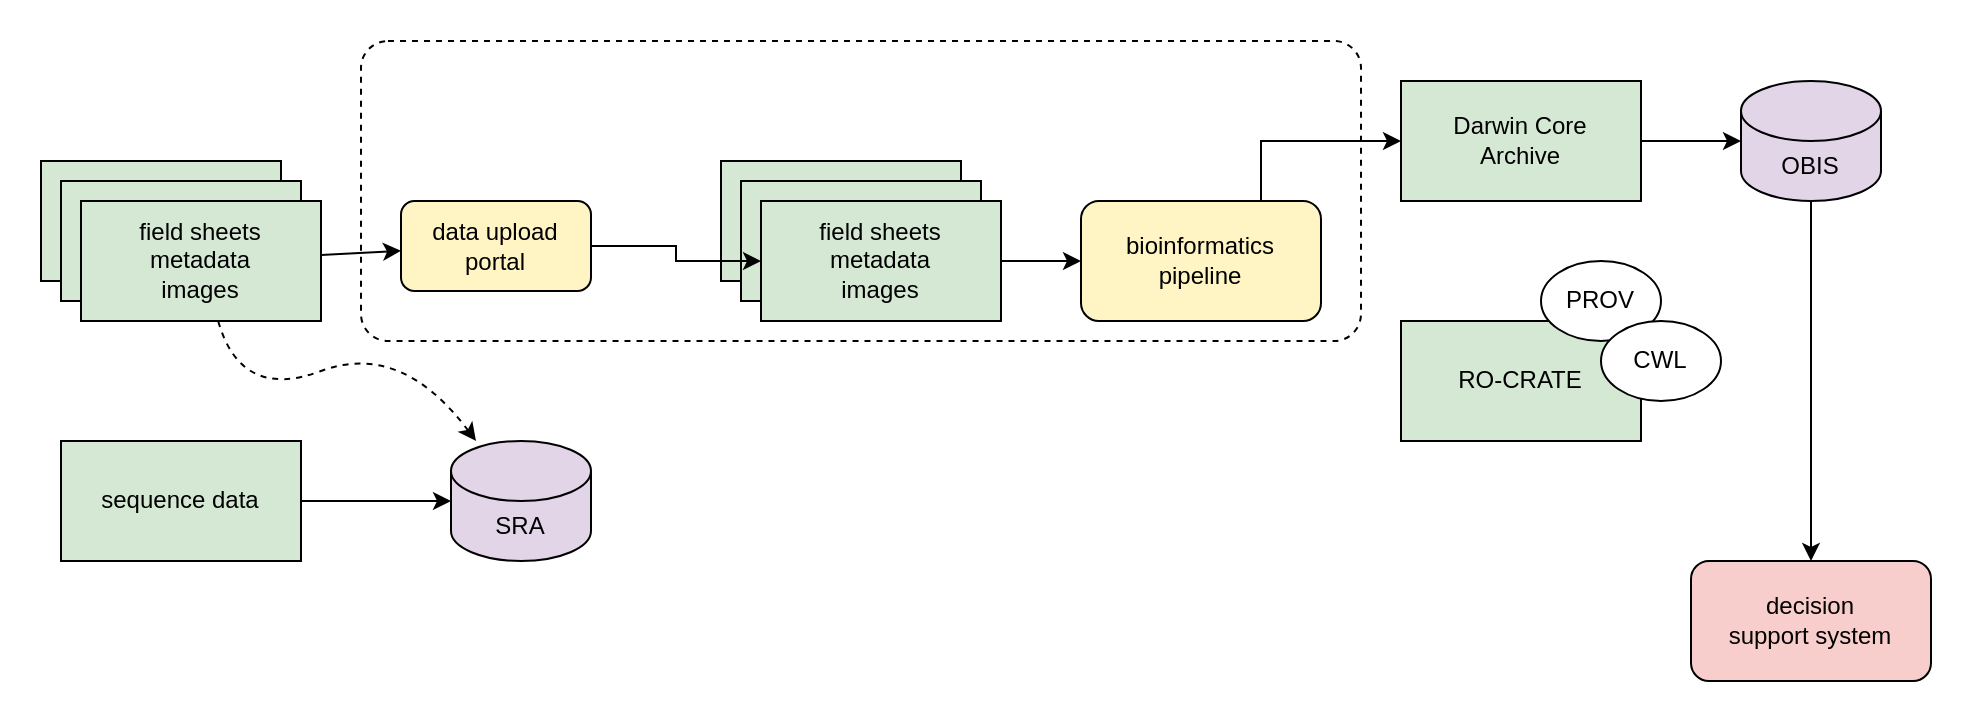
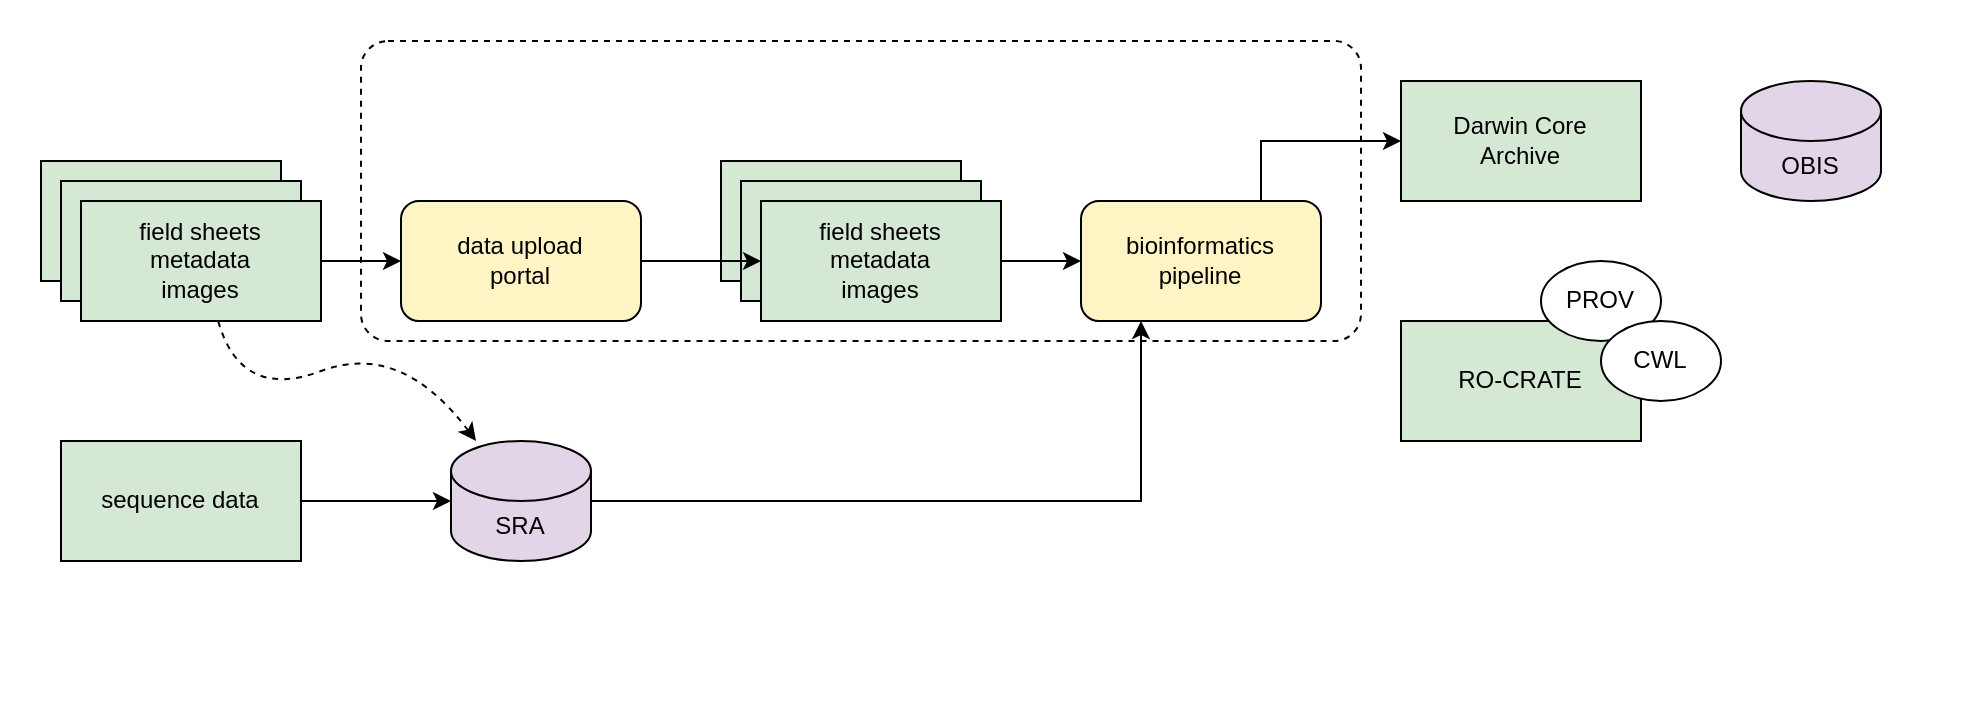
edge "Darwin Core Archive" -> "OBIS": removed
node "data upload portal": size 190x90 -> 240x120
edge "OBIS" -> "decision support system": removed
edge "SRA" -> "bioinformatics pipeline": added
node "decision support system": removed
